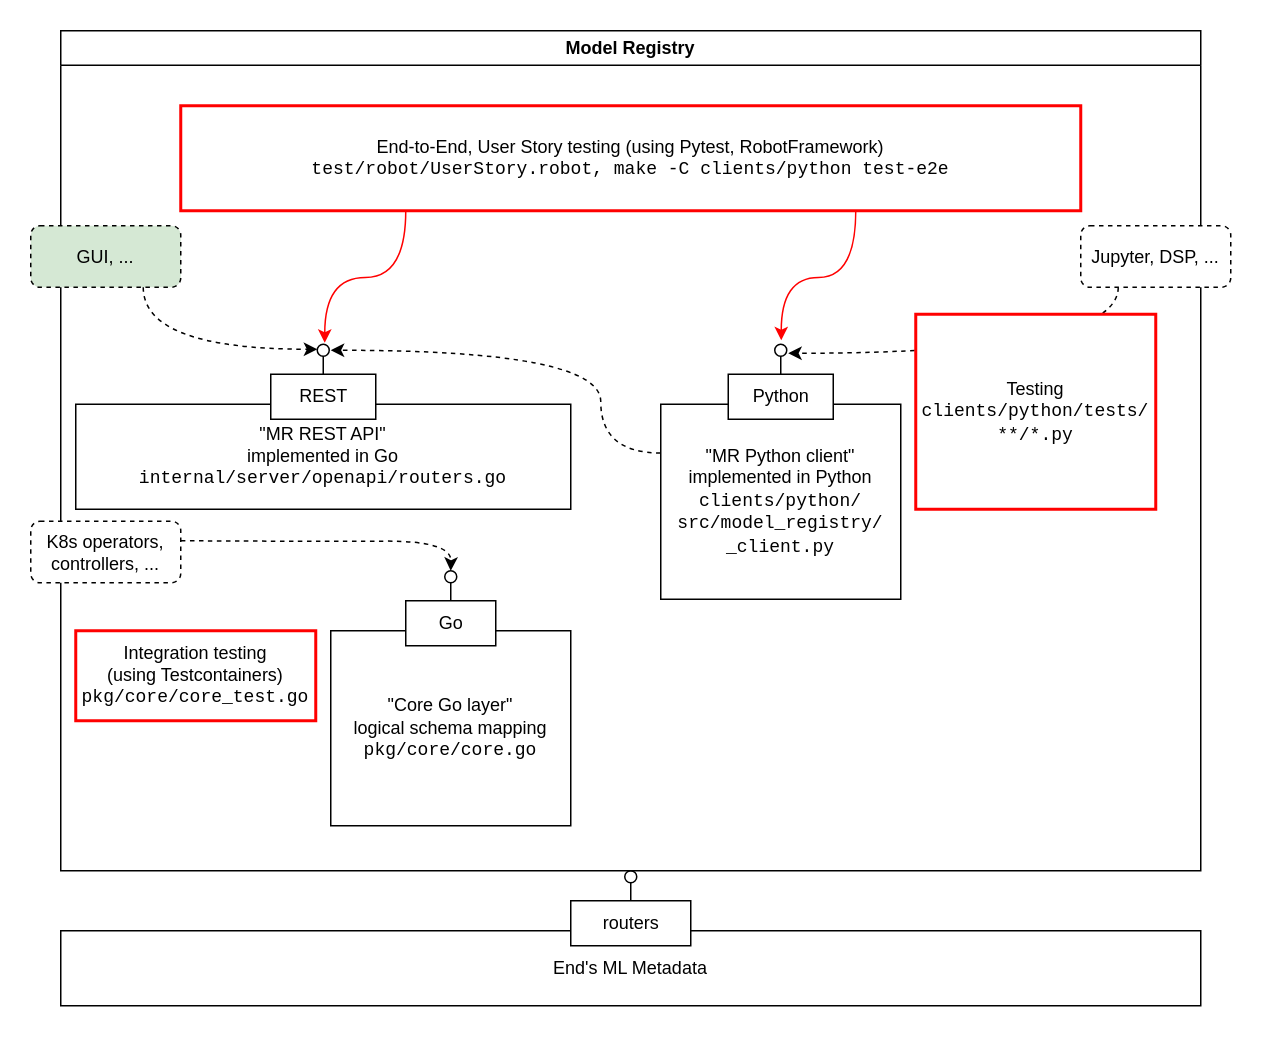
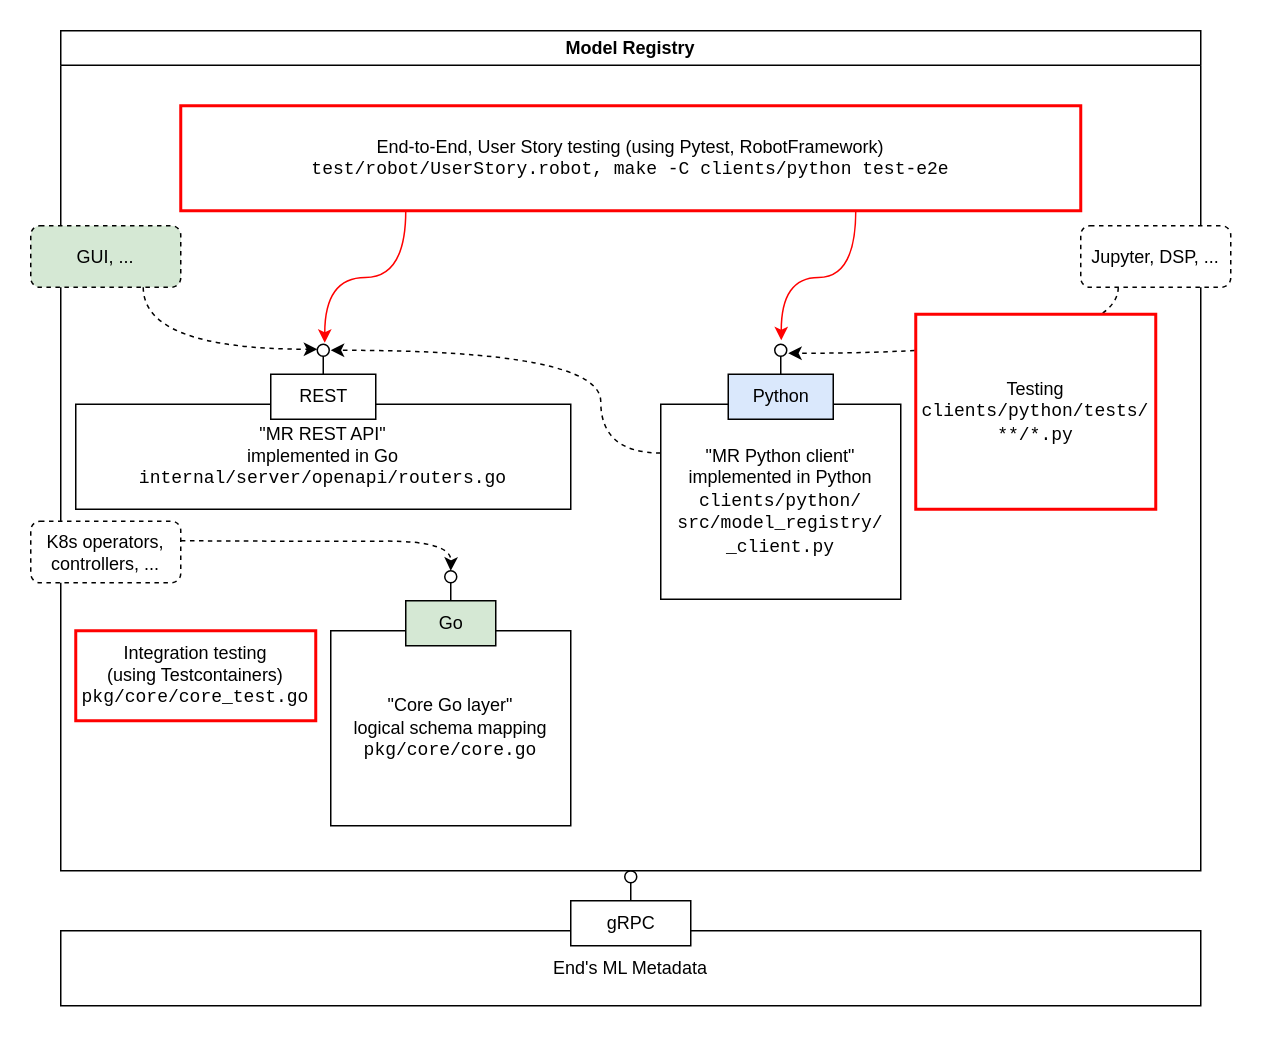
node "Python": fillcolor #ffffff -> #dae8fc
node "Go": fillcolor #ffffff -> #d5e8d4
node "routers": label "routers" -> "gRPC"
